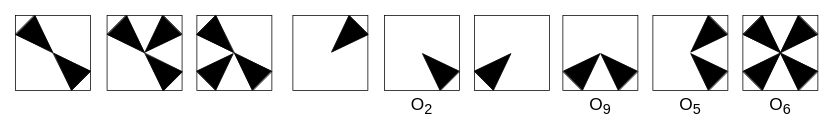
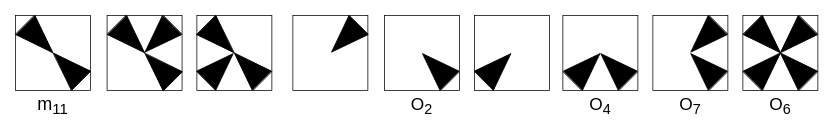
node "m11": added
node "O9": label "O9" -> "O4"
node "O5": label "O5" -> "O7"
